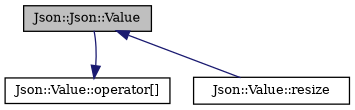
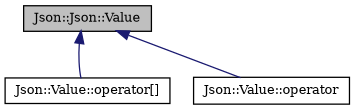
edge "Json::Json::Value" -> "Json::Value::operator[]": reversed
node "Json::Value::resize": label "Json::Value::resize" -> "Json::Value::operator"
